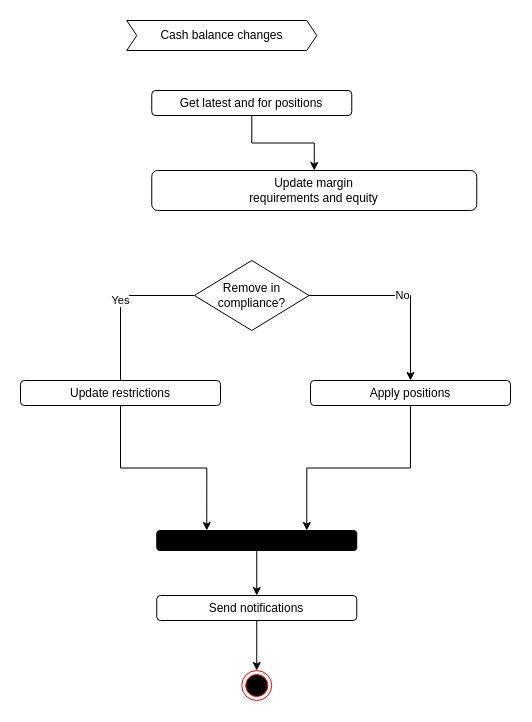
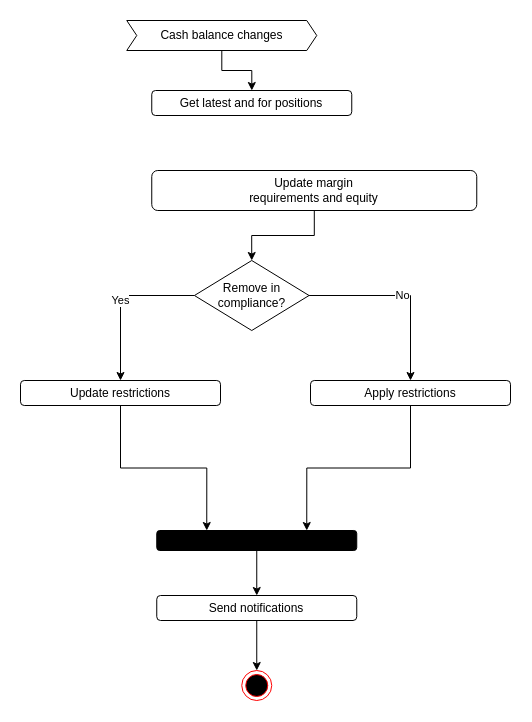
edge "Cash balance changes" -> "Get latest and for positions": added
edge "Get latest and for positions" -> "Update margin requirements and equity": removed
edge "Update margin requirements and equity" -> "Remove in compliance?": added
edge "Remove in compliance?" -- "Update restrictions": arrowhead none -> classic
node "Apply positions": label "Apply positions" -> "Apply restrictions"
